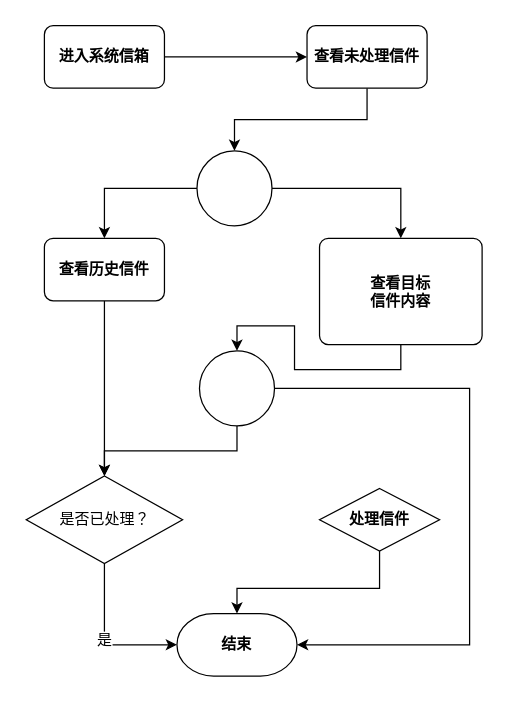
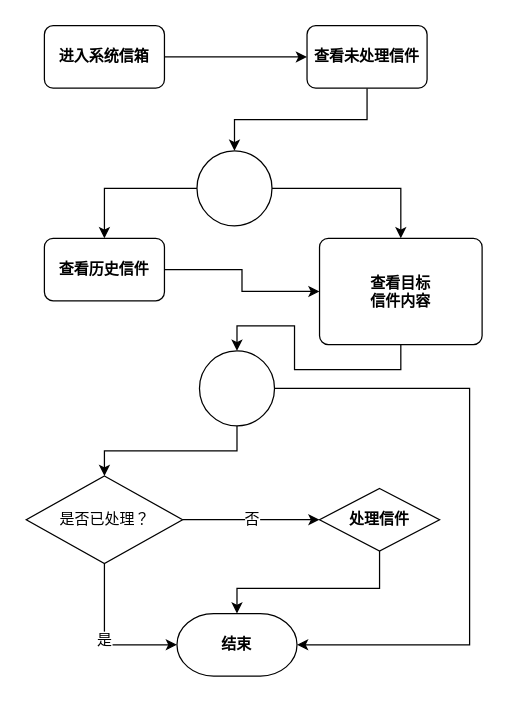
edge "查看历史信件" -> "是否已处理？": now "查看历史信件" -> "查看目标 信件内容"
edge "是否已处理？" -> "处理信件": added, label "否"
